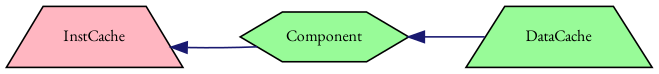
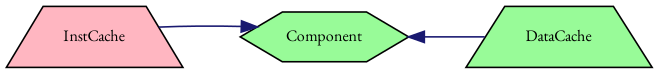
edge "Component" -> "InstCache": reversed
